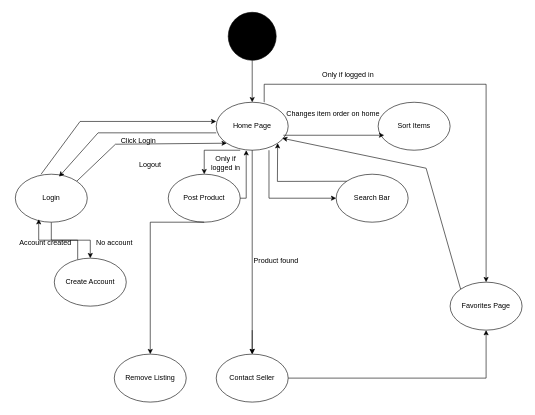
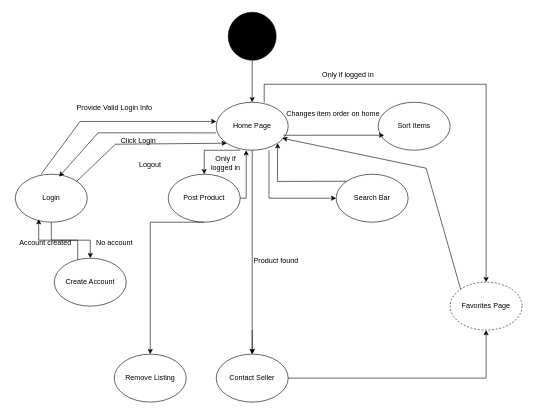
node "Provide Valid Login Info": added
node "Favorites Page": style solid -> dashed
